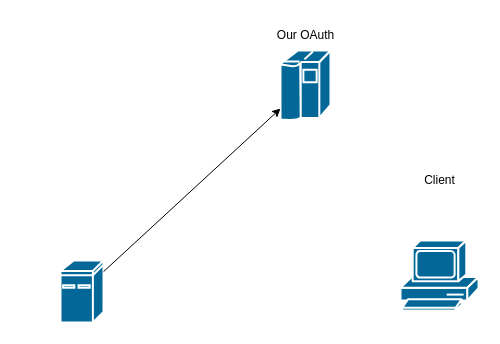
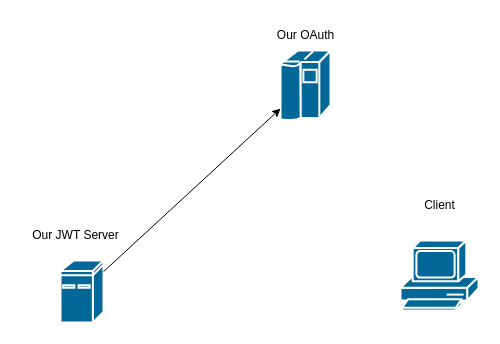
node "Client": moved (440, 181) -> (440, 206)
node "Our JWT Server": added
